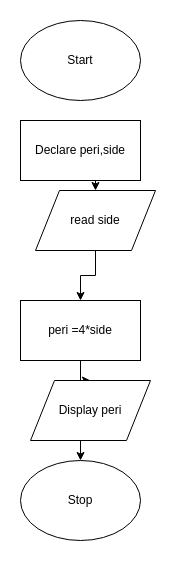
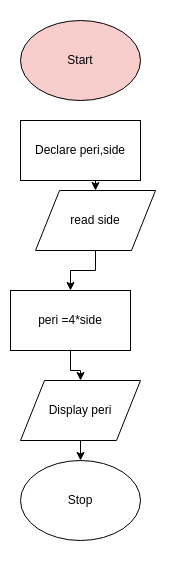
node "Start": fillcolor #ffffff -> #f8cecc
node "peri =4*side": moved (81, 331) -> (71, 321)
node "Display peri": moved (91, 411) -> (81, 411)
